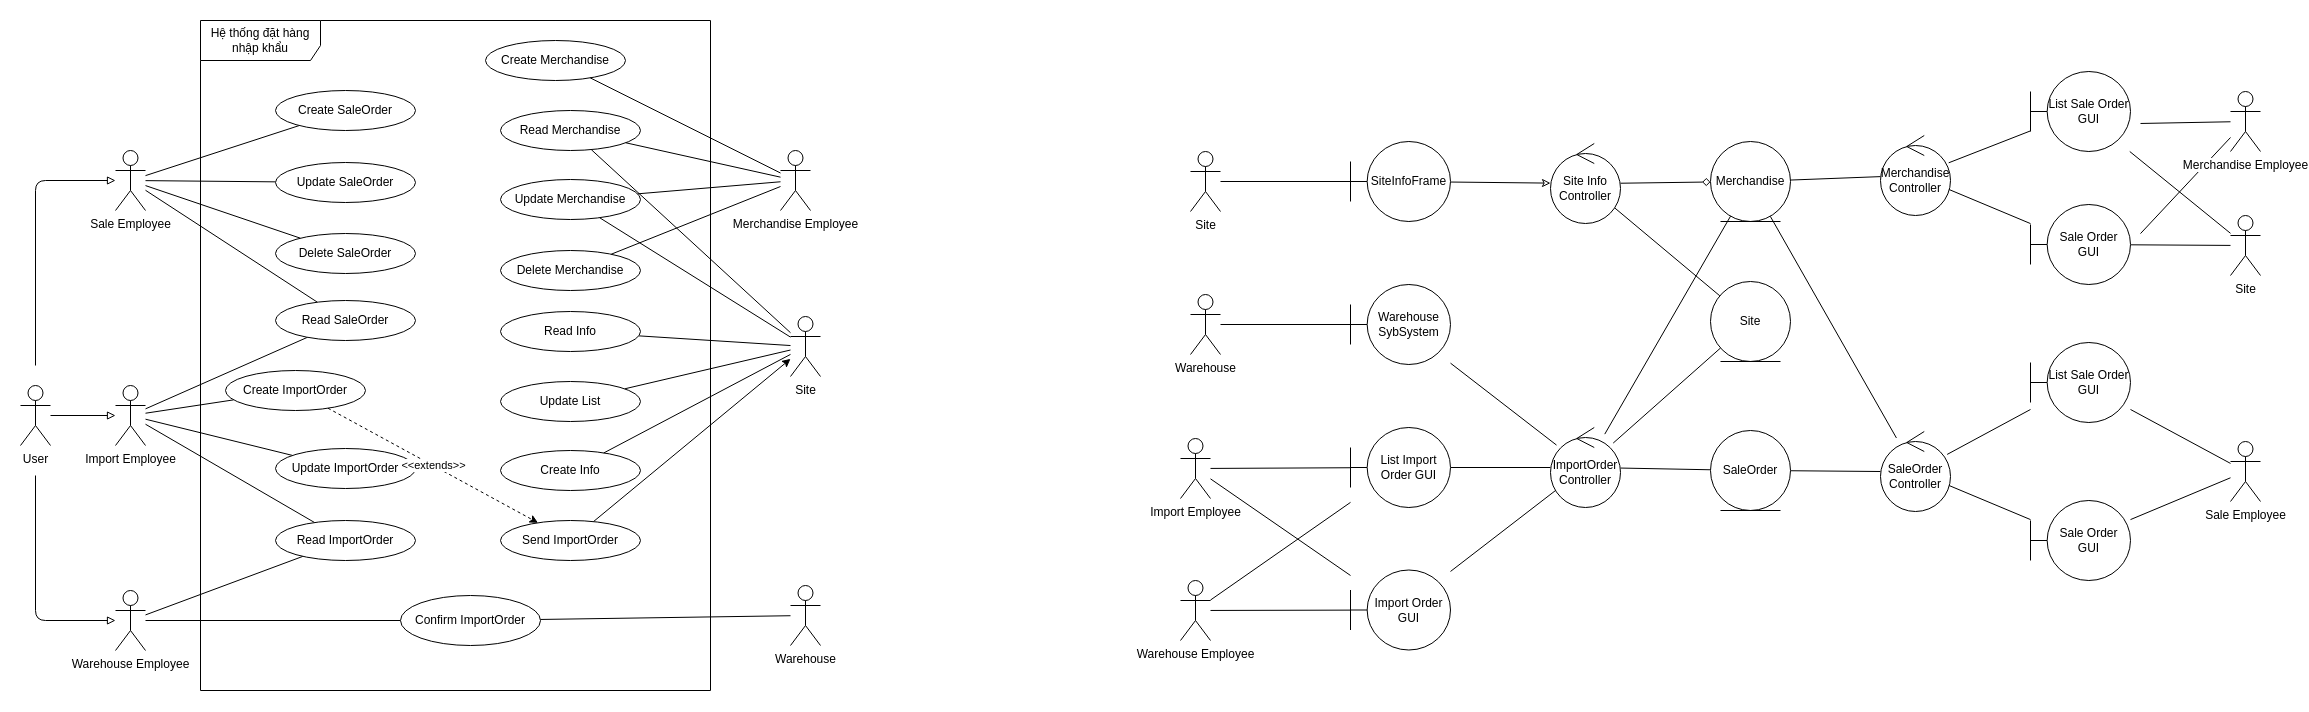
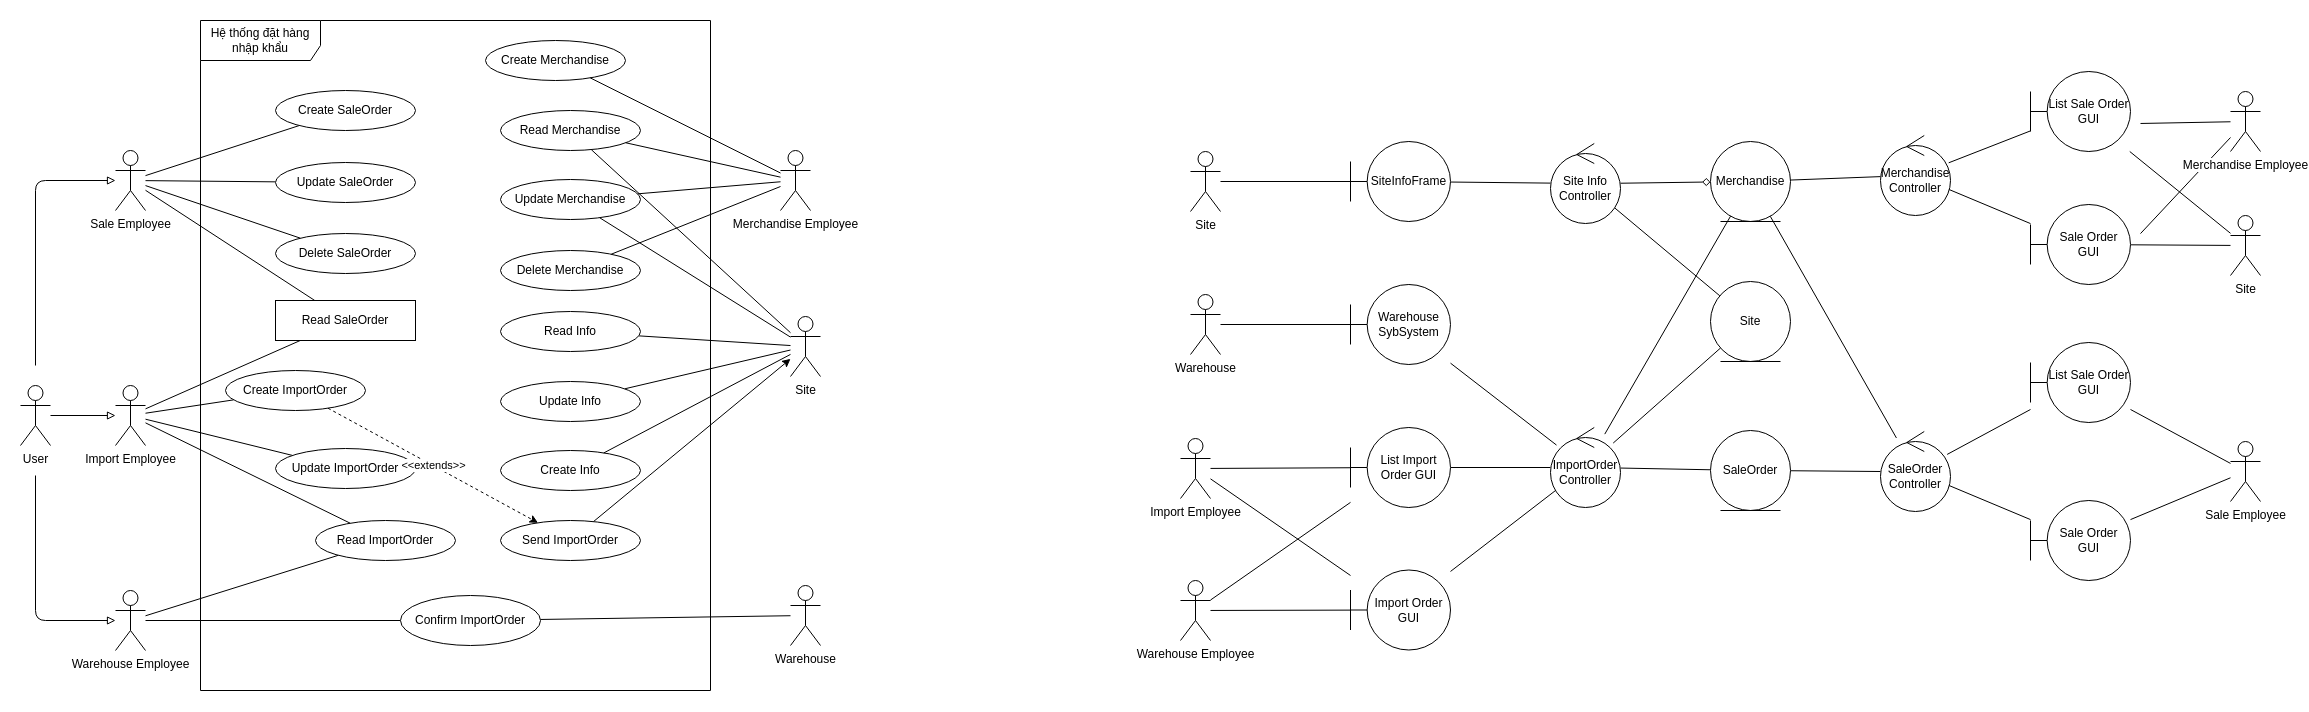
edge "SiteInfoFrame" -> "Site Info Controller": arrowhead classic -> none
node "Read SaleOrder": shape ellipse -> rectangle
node "Update List": label "Update List" -> "Update Info"
node "Read ImportOrder": moved (346, 541) -> (386, 541)
